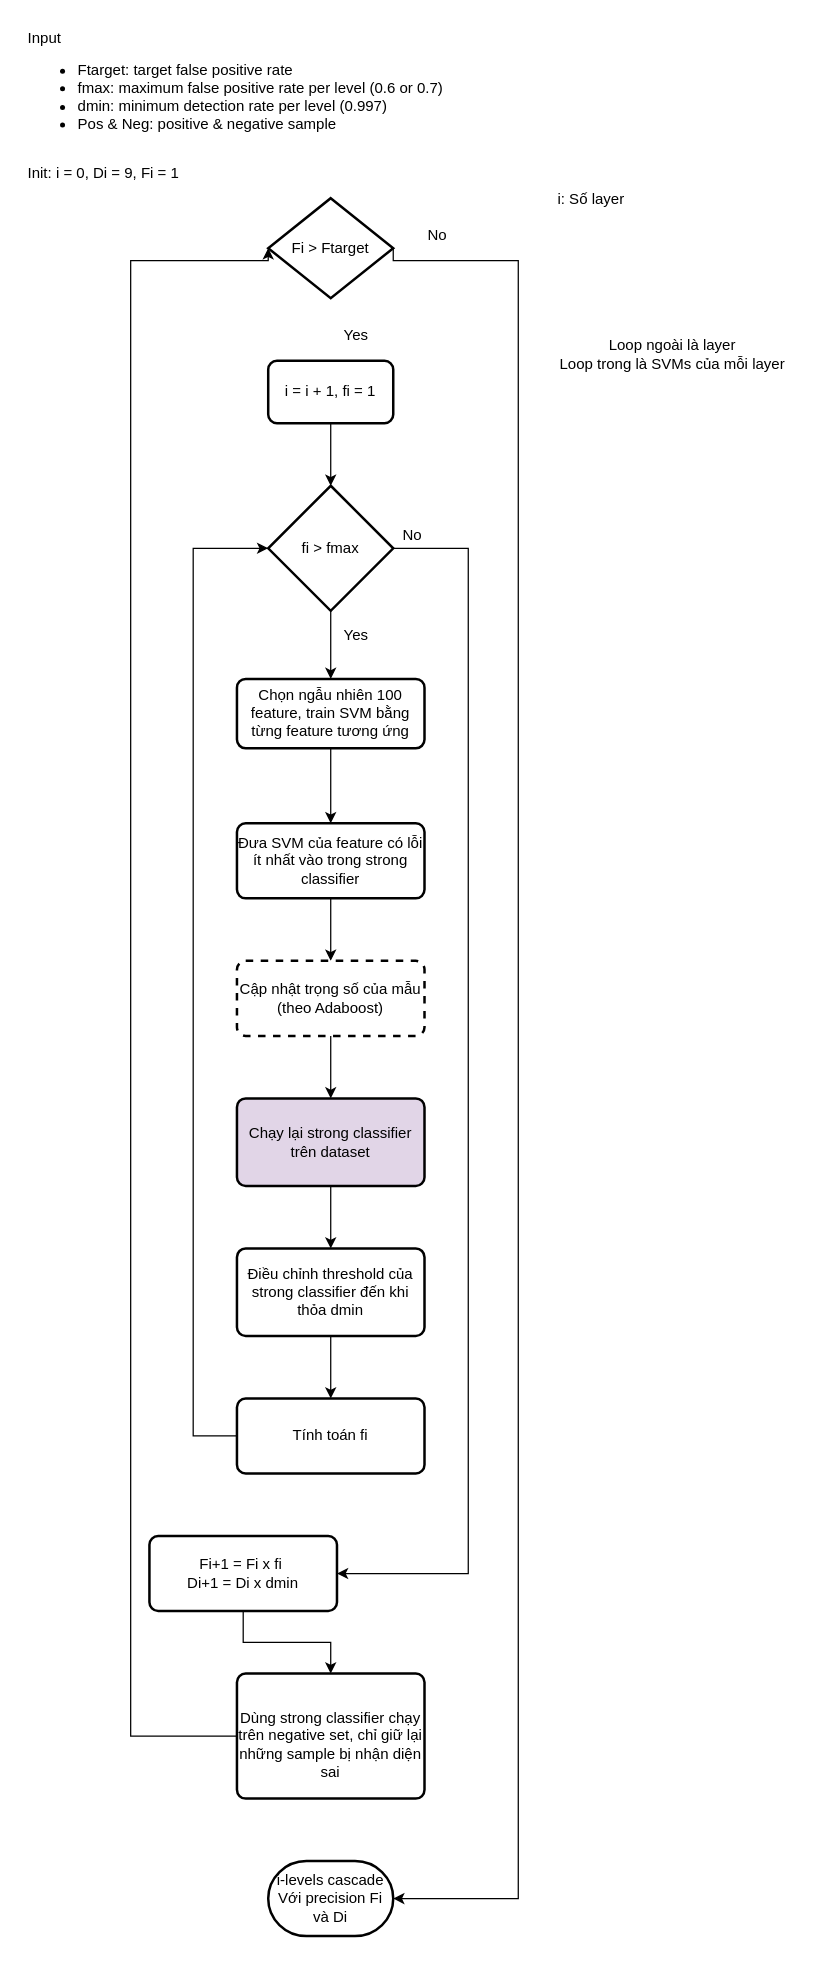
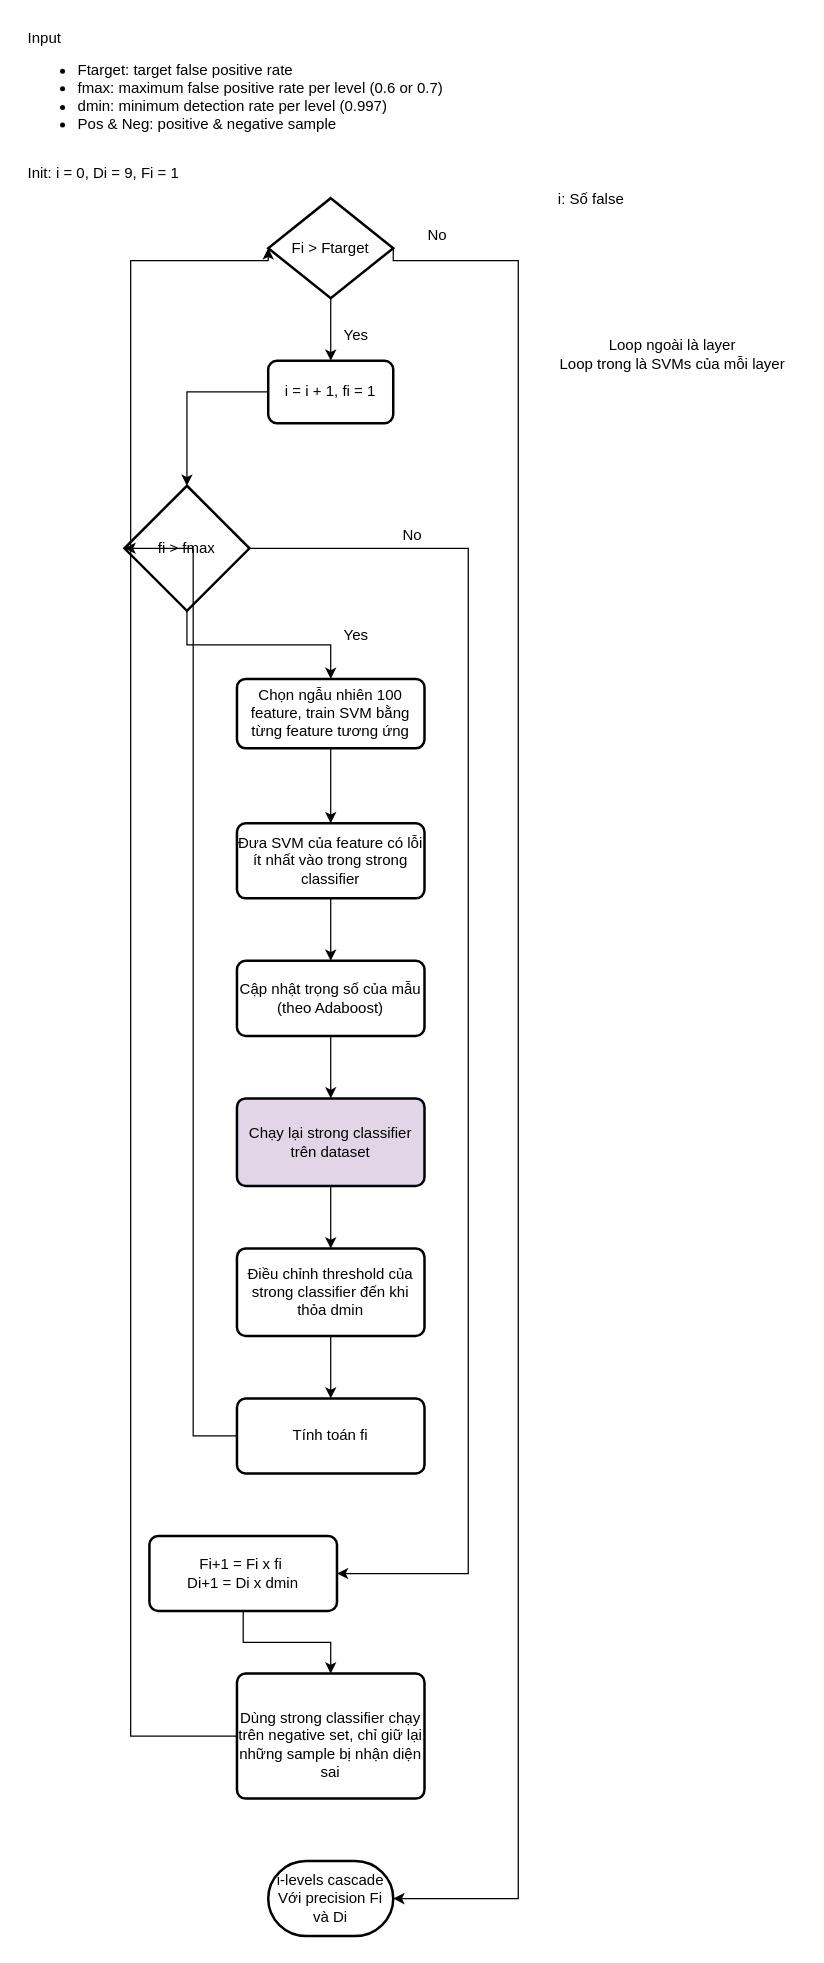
node "i: Số layer": label "i: Số layer" -> "i: Số false"
edge "Fi > Ftarget" -> "i = i + 1, fi = 1": added
node "fi > fmax": moved (331, 548) -> (187, 548)
node "Cập nhật trọng số của mẫu (theo Adaboost)": style dashed -> solid
